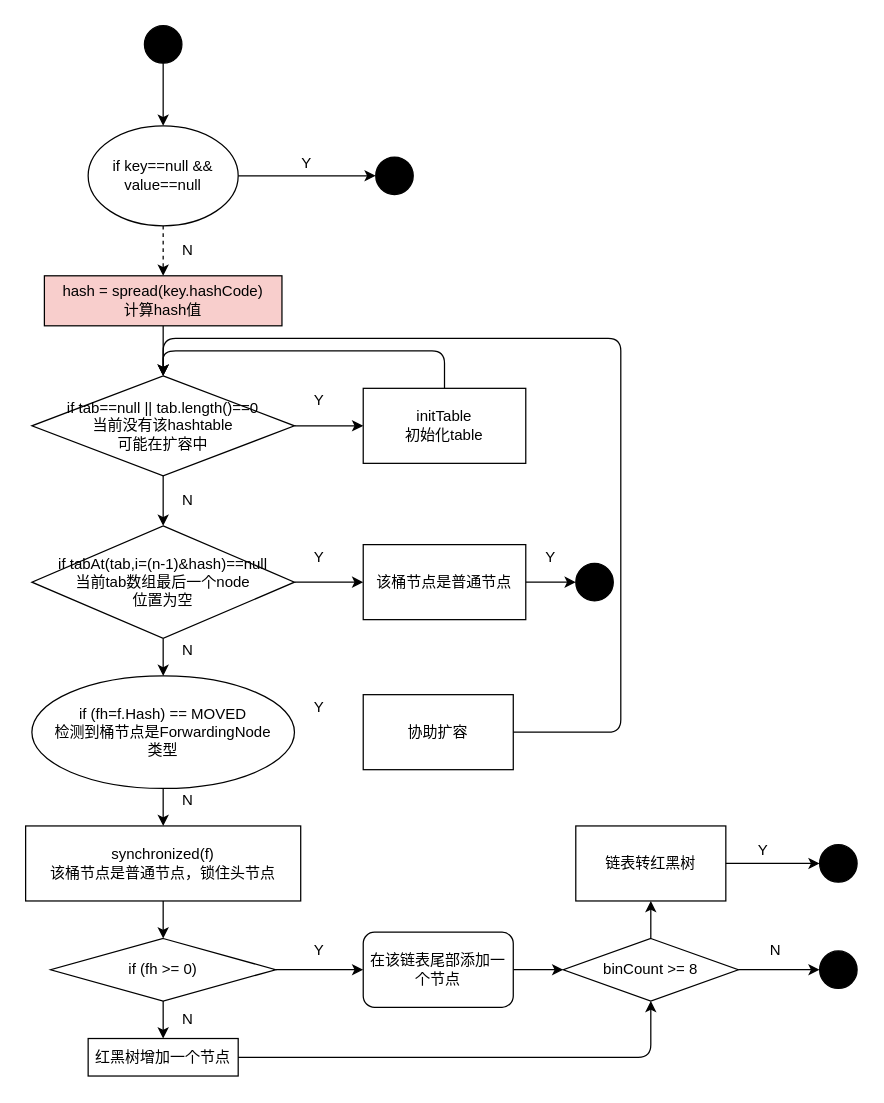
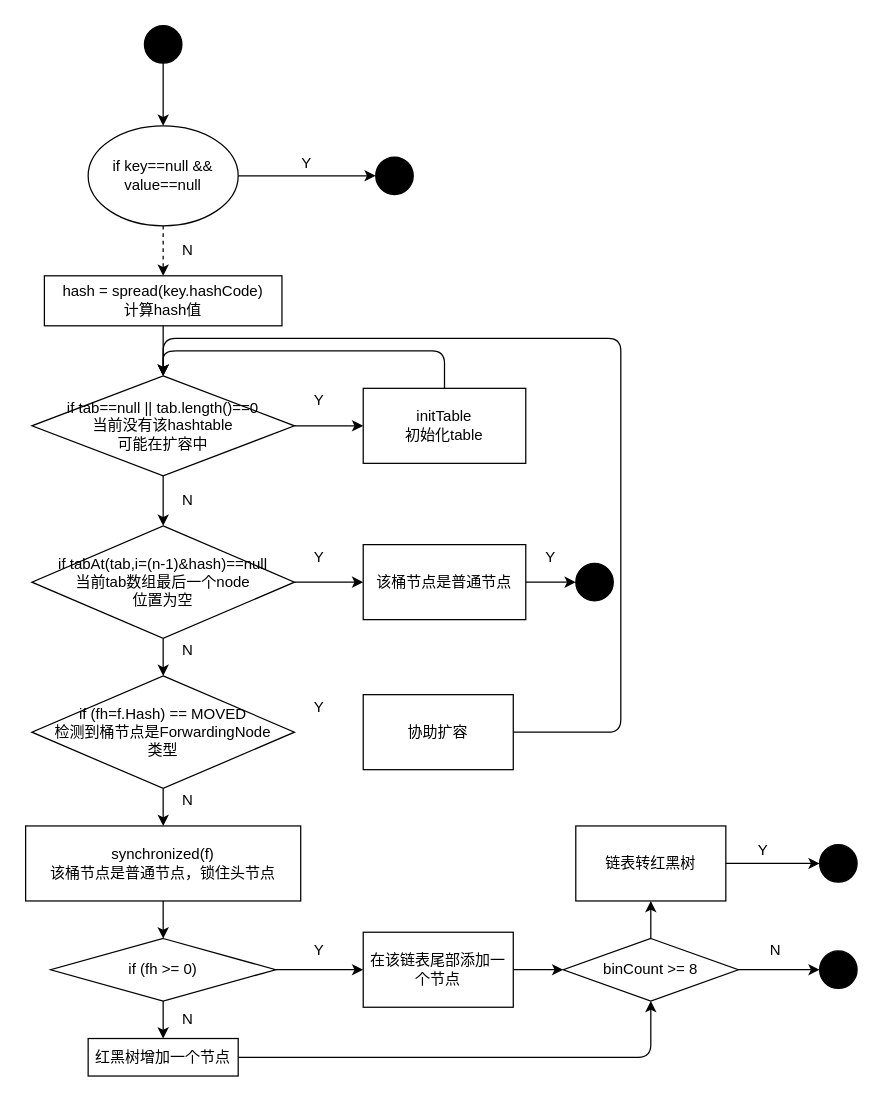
node "hash = spread(key.hashCode) 计算hash值": fillcolor #f8cecc -> #ffffff
node "if (fh=f.Hash) == MOVED 检测到桶节点是ForwardingNode 类型": shape ellipse -> diamond
node "在该链表尾部添加一个节点": shape rounded rectangle -> rectangle
